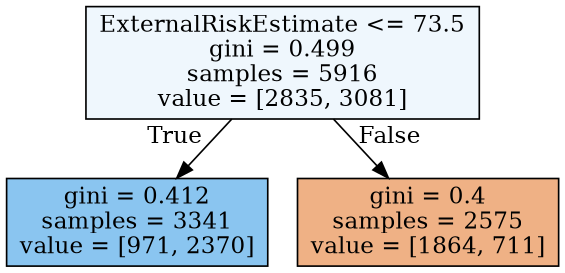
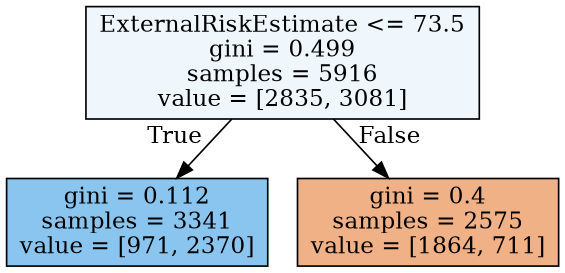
node "gini = 0.412 samples = 3341 value = [971, 2370]": label "gini = 0.412 samples = 3341 value = [971, 2370]" -> "gini = 0.112 samples = 3341 value = [971, 2370]"
